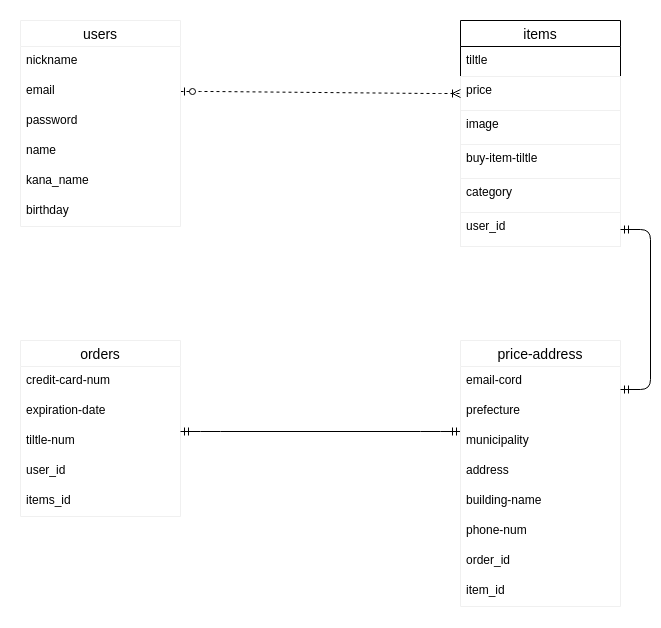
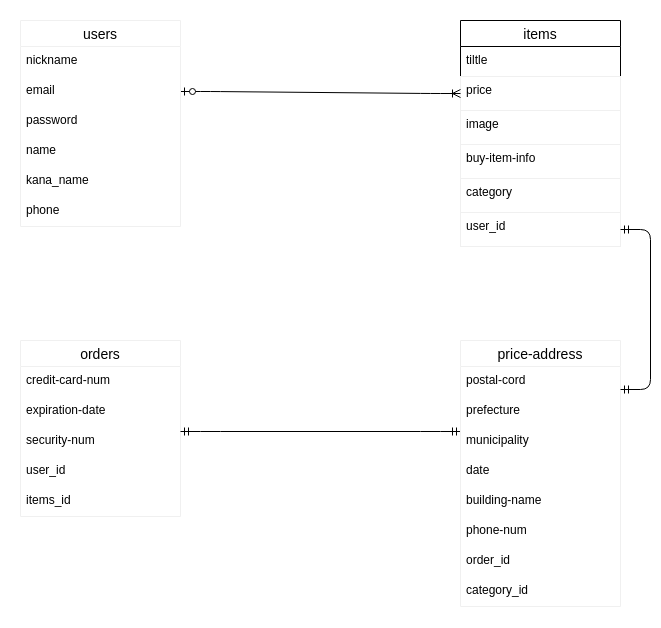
edge "email" -- "price": style dashed -> solid
node "buy-item-tiltle": label "buy-item-tiltle" -> "buy-item-info"
node "birthday": label "birthday" -> "phone"
node "email-cord": label "email-cord" -> "postal-cord"
node "tiltle-num": label "tiltle-num" -> "security-num"
node "address": label "address" -> "date"
node "item_id": label "item_id" -> "category_id"
